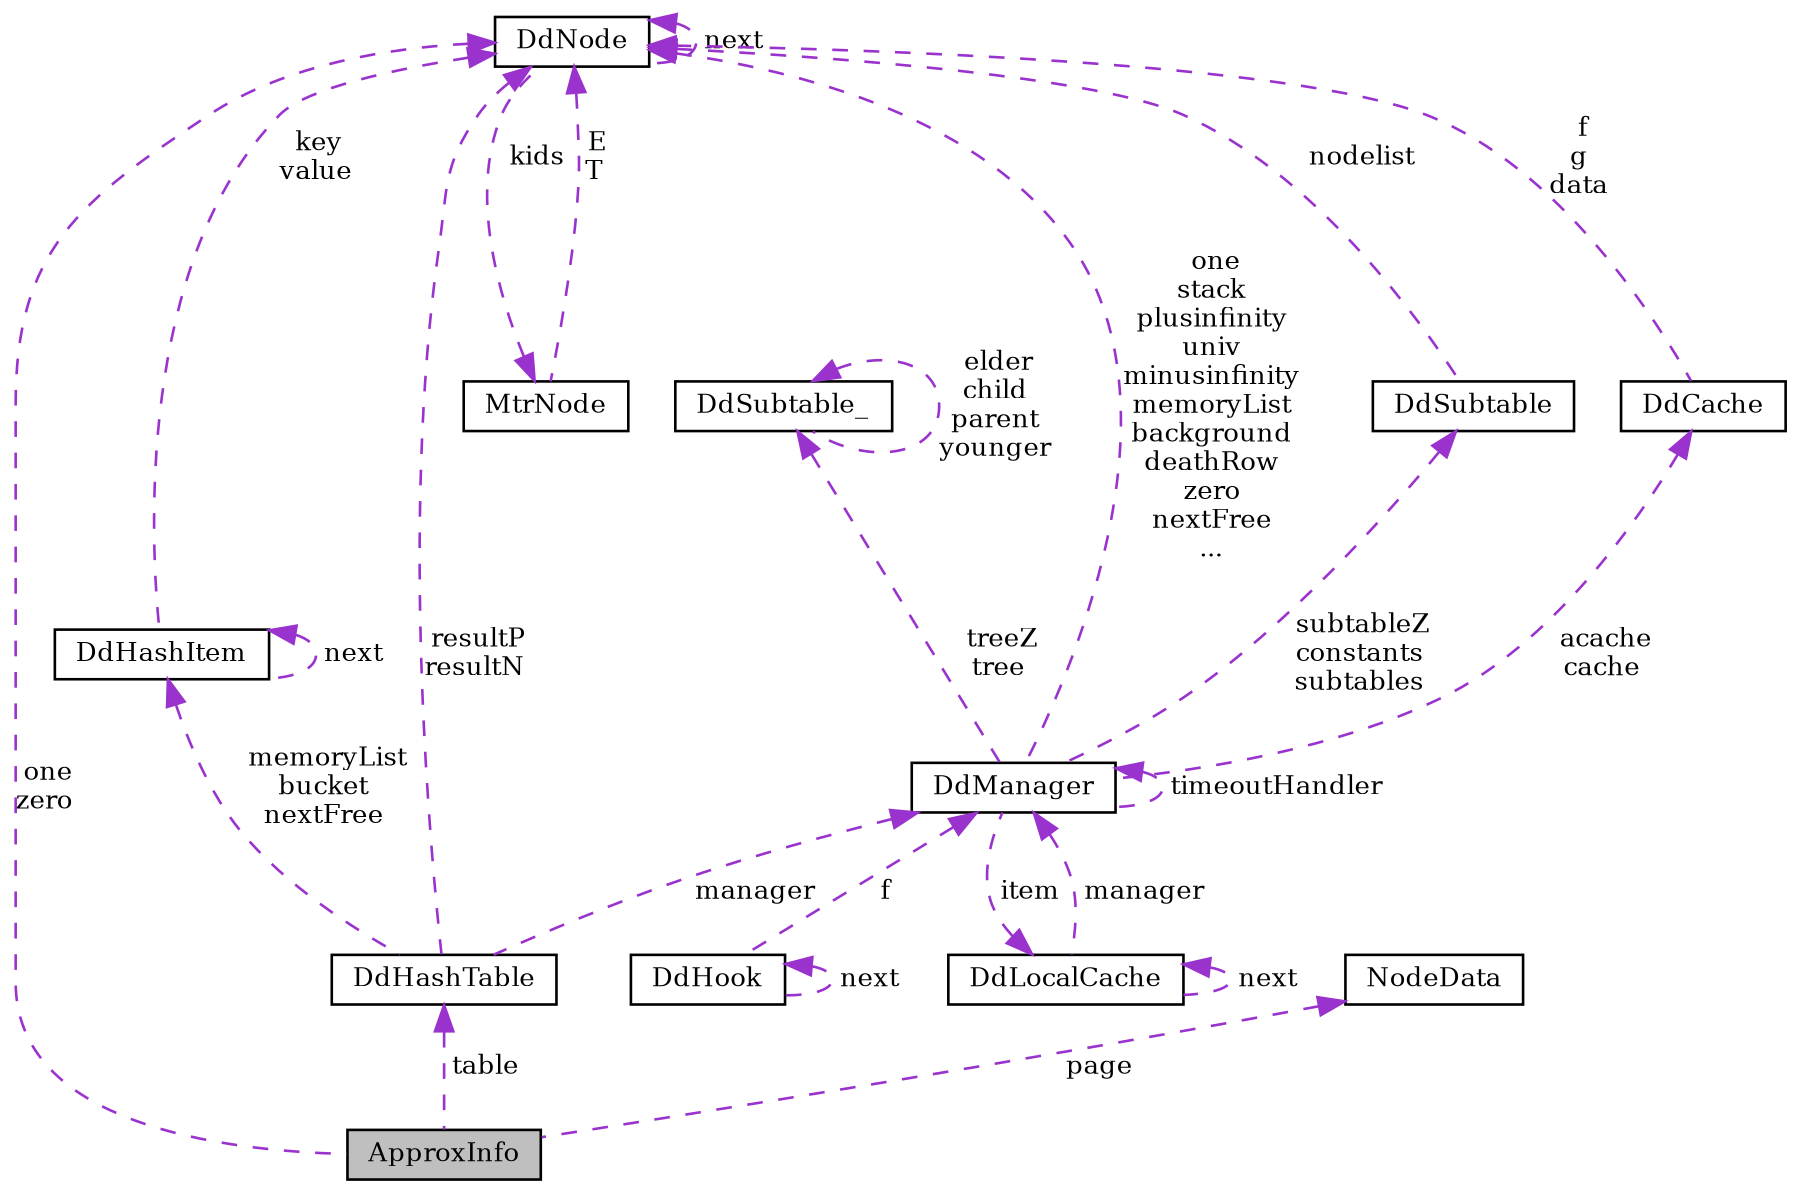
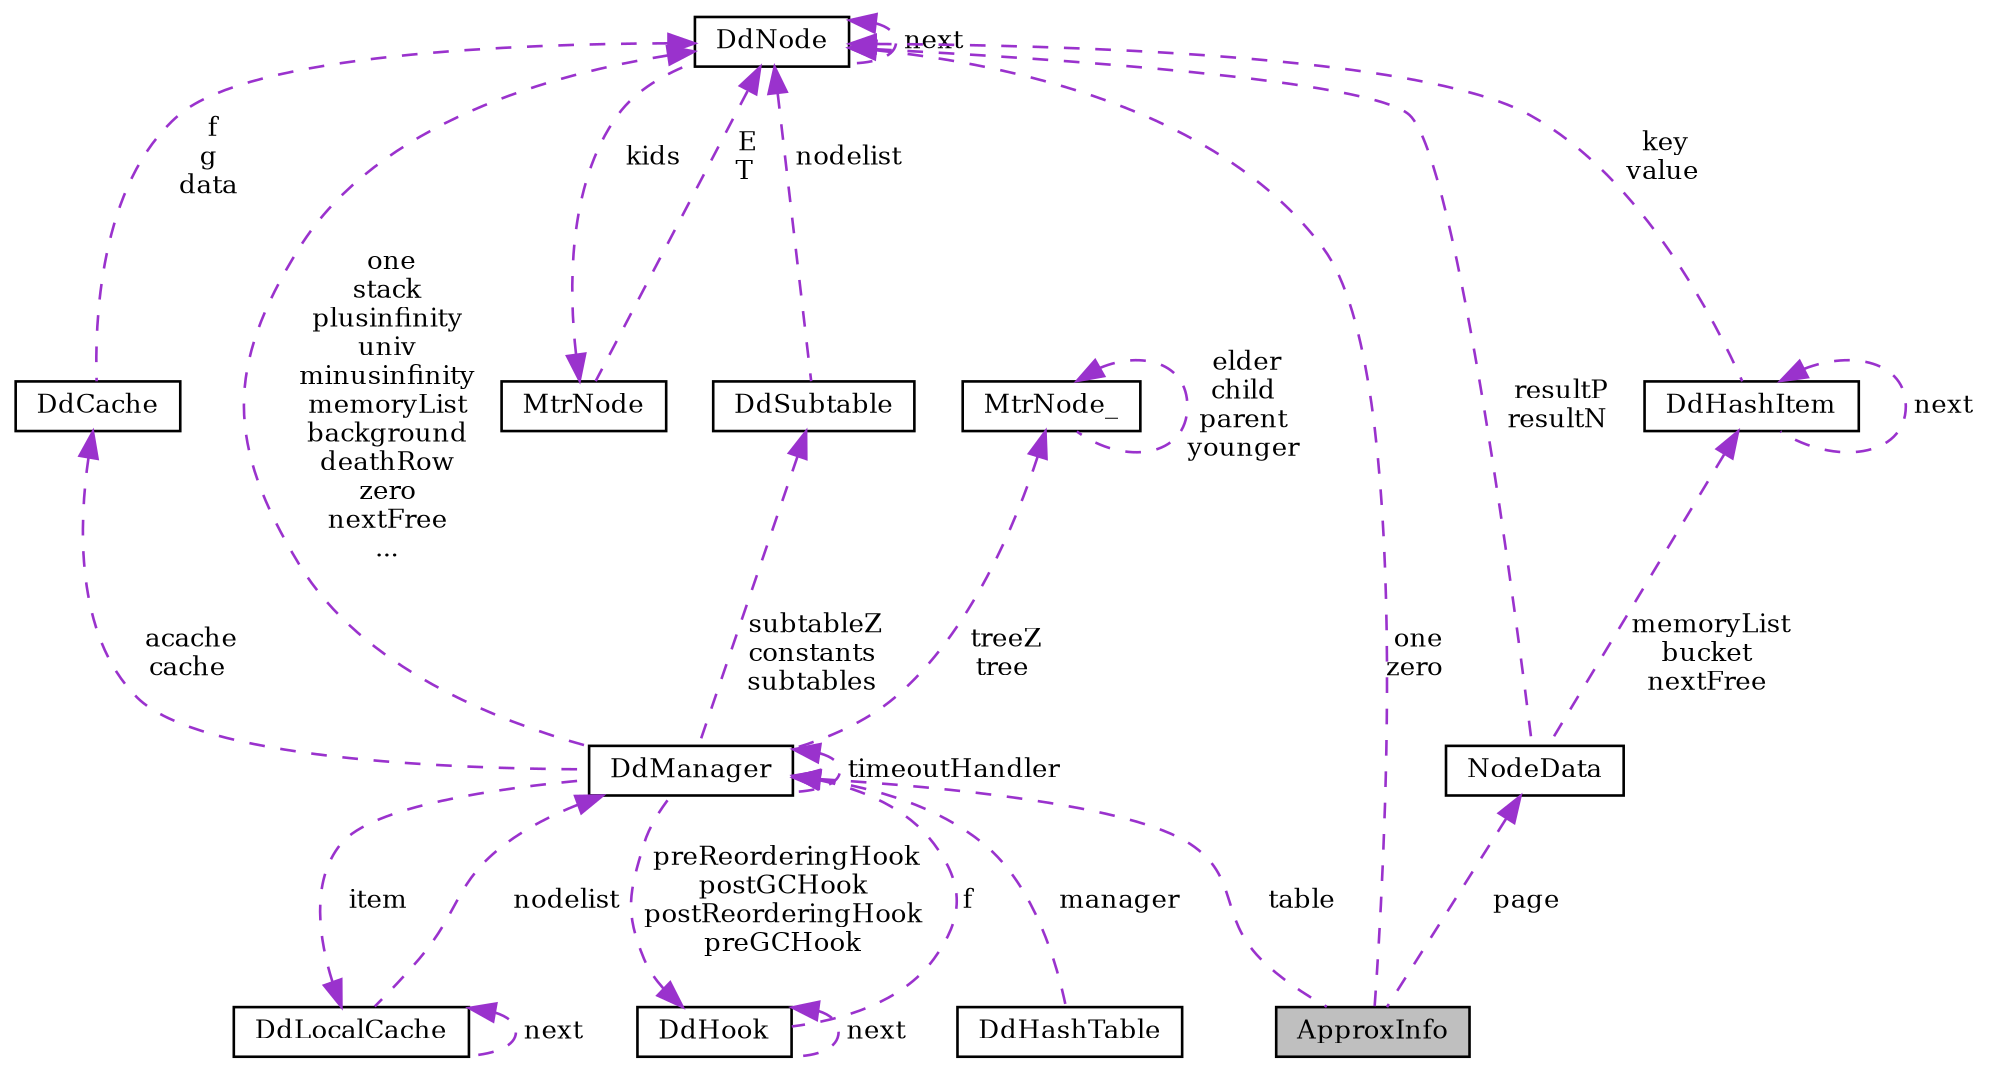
node "DdSubtable_": label "DdSubtable_" -> "MtrNode_"
edge "DdHashTable" -> "DdNode": now "NodeData" -> "DdNode"
edge "DdHashTable" -> "DdHashItem": now "NodeData" -> "DdHashItem"
edge "DdManager" -> "DdHook": added, label "preReorderingHook postGCHook postReorderingHook preGCHook"
edge "DdLocalCache" -> "DdManager": label " manager" -> " nodelist"
edge "ApproxInfo" -> "DdHashTable": now "ApproxInfo" -> "DdManager"
